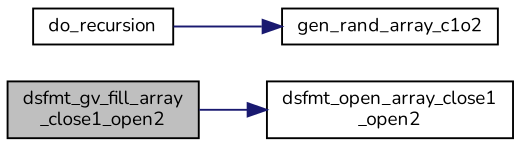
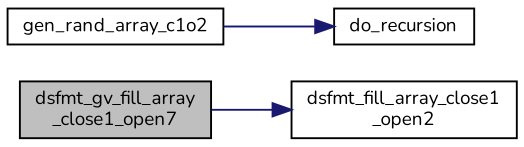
edge "do_recursion" -> "gen_rand_array_c1o2": reversed
node "dsfmt_gv_fill_array _close1_open2": label "dsfmt_gv_fill_array _close1_open2" -> "dsfmt_gv_fill_array _close1_open7"
node "dsfmt_open_array_close1 _open2": label "dsfmt_open_array_close1 _open2" -> "dsfmt_fill_array_close1 _open2"
